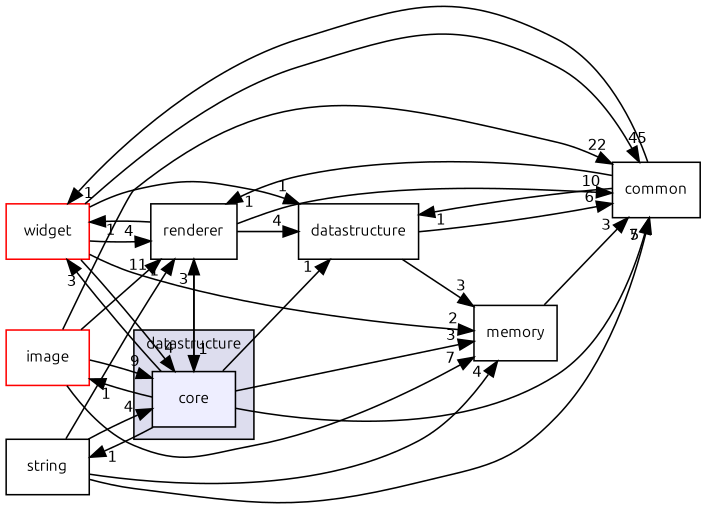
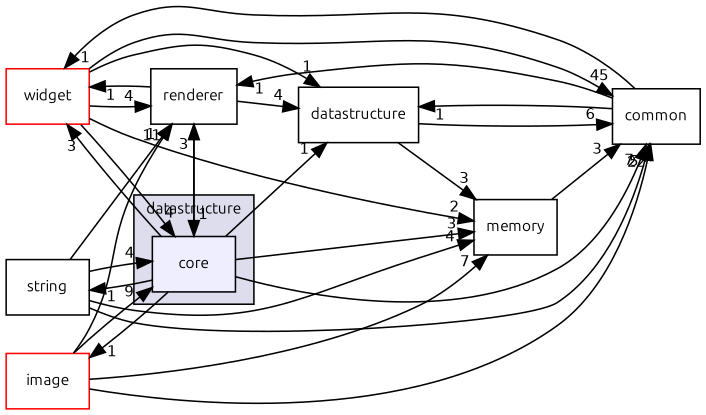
edge "renderer" -> "common": removed
